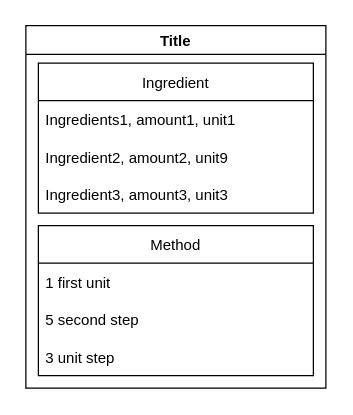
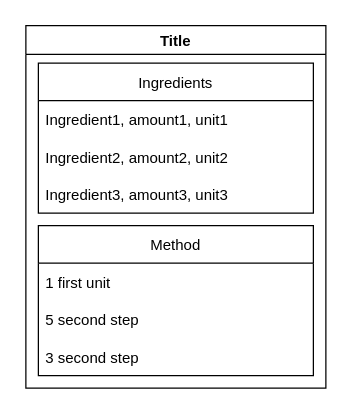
node "Ingredient": label "Ingredient" -> "Ingredients"
node "Ingredients1, amount1, unit1": label "Ingredients1, amount1, unit1" -> "Ingredient1, amount1, unit1"
node "Ingredient2, amount2, unit9": label "Ingredient2, amount2, unit9" -> "Ingredient2, amount2, unit2"
node "3 unit step": label "3 unit step" -> "3 second step"
